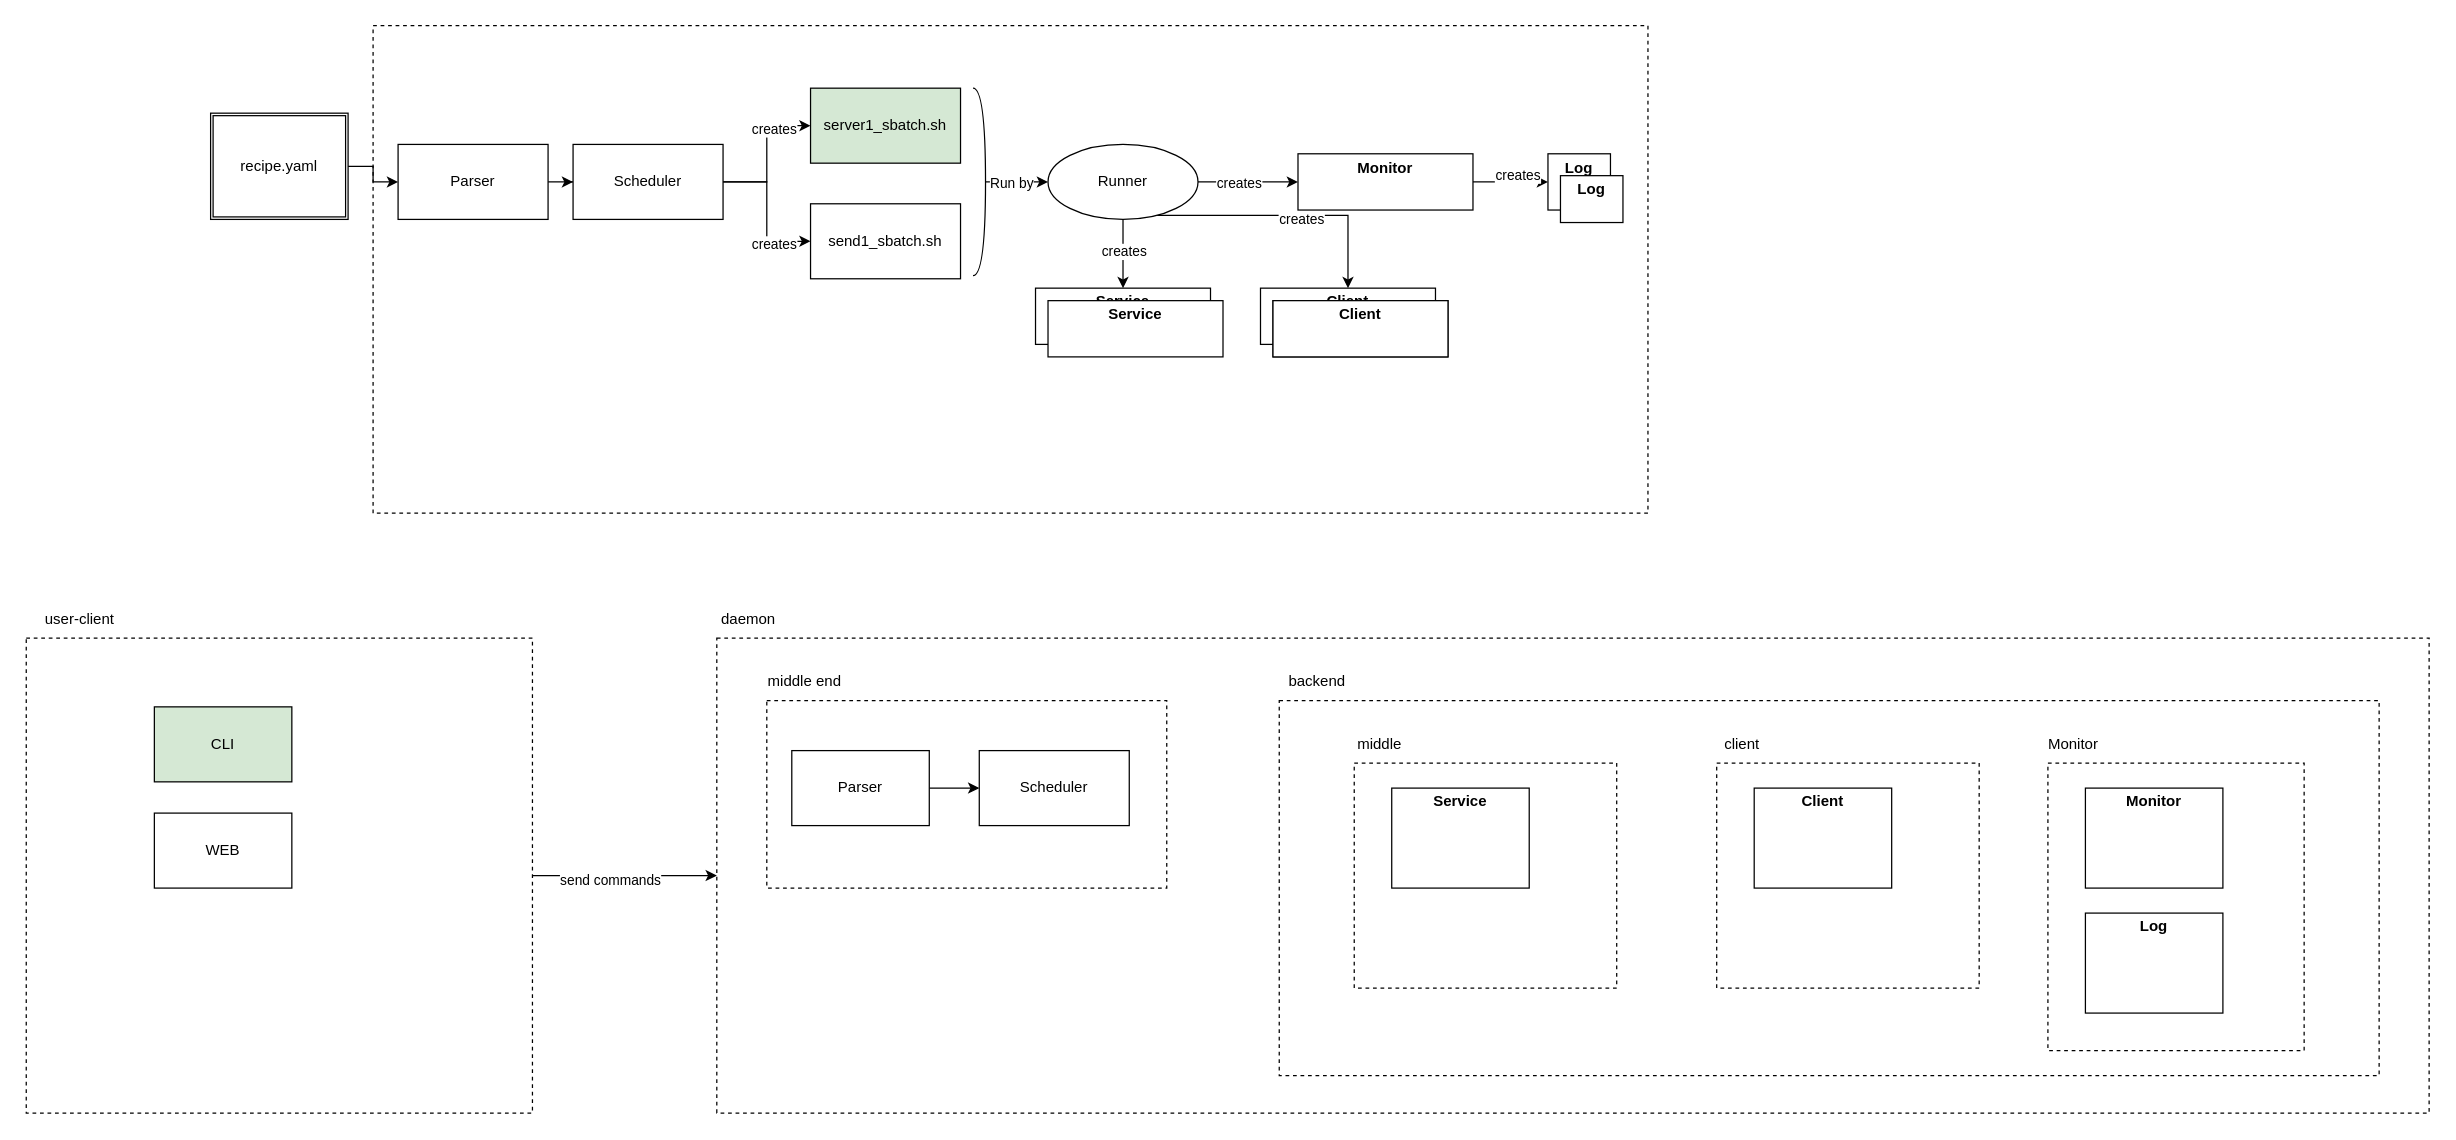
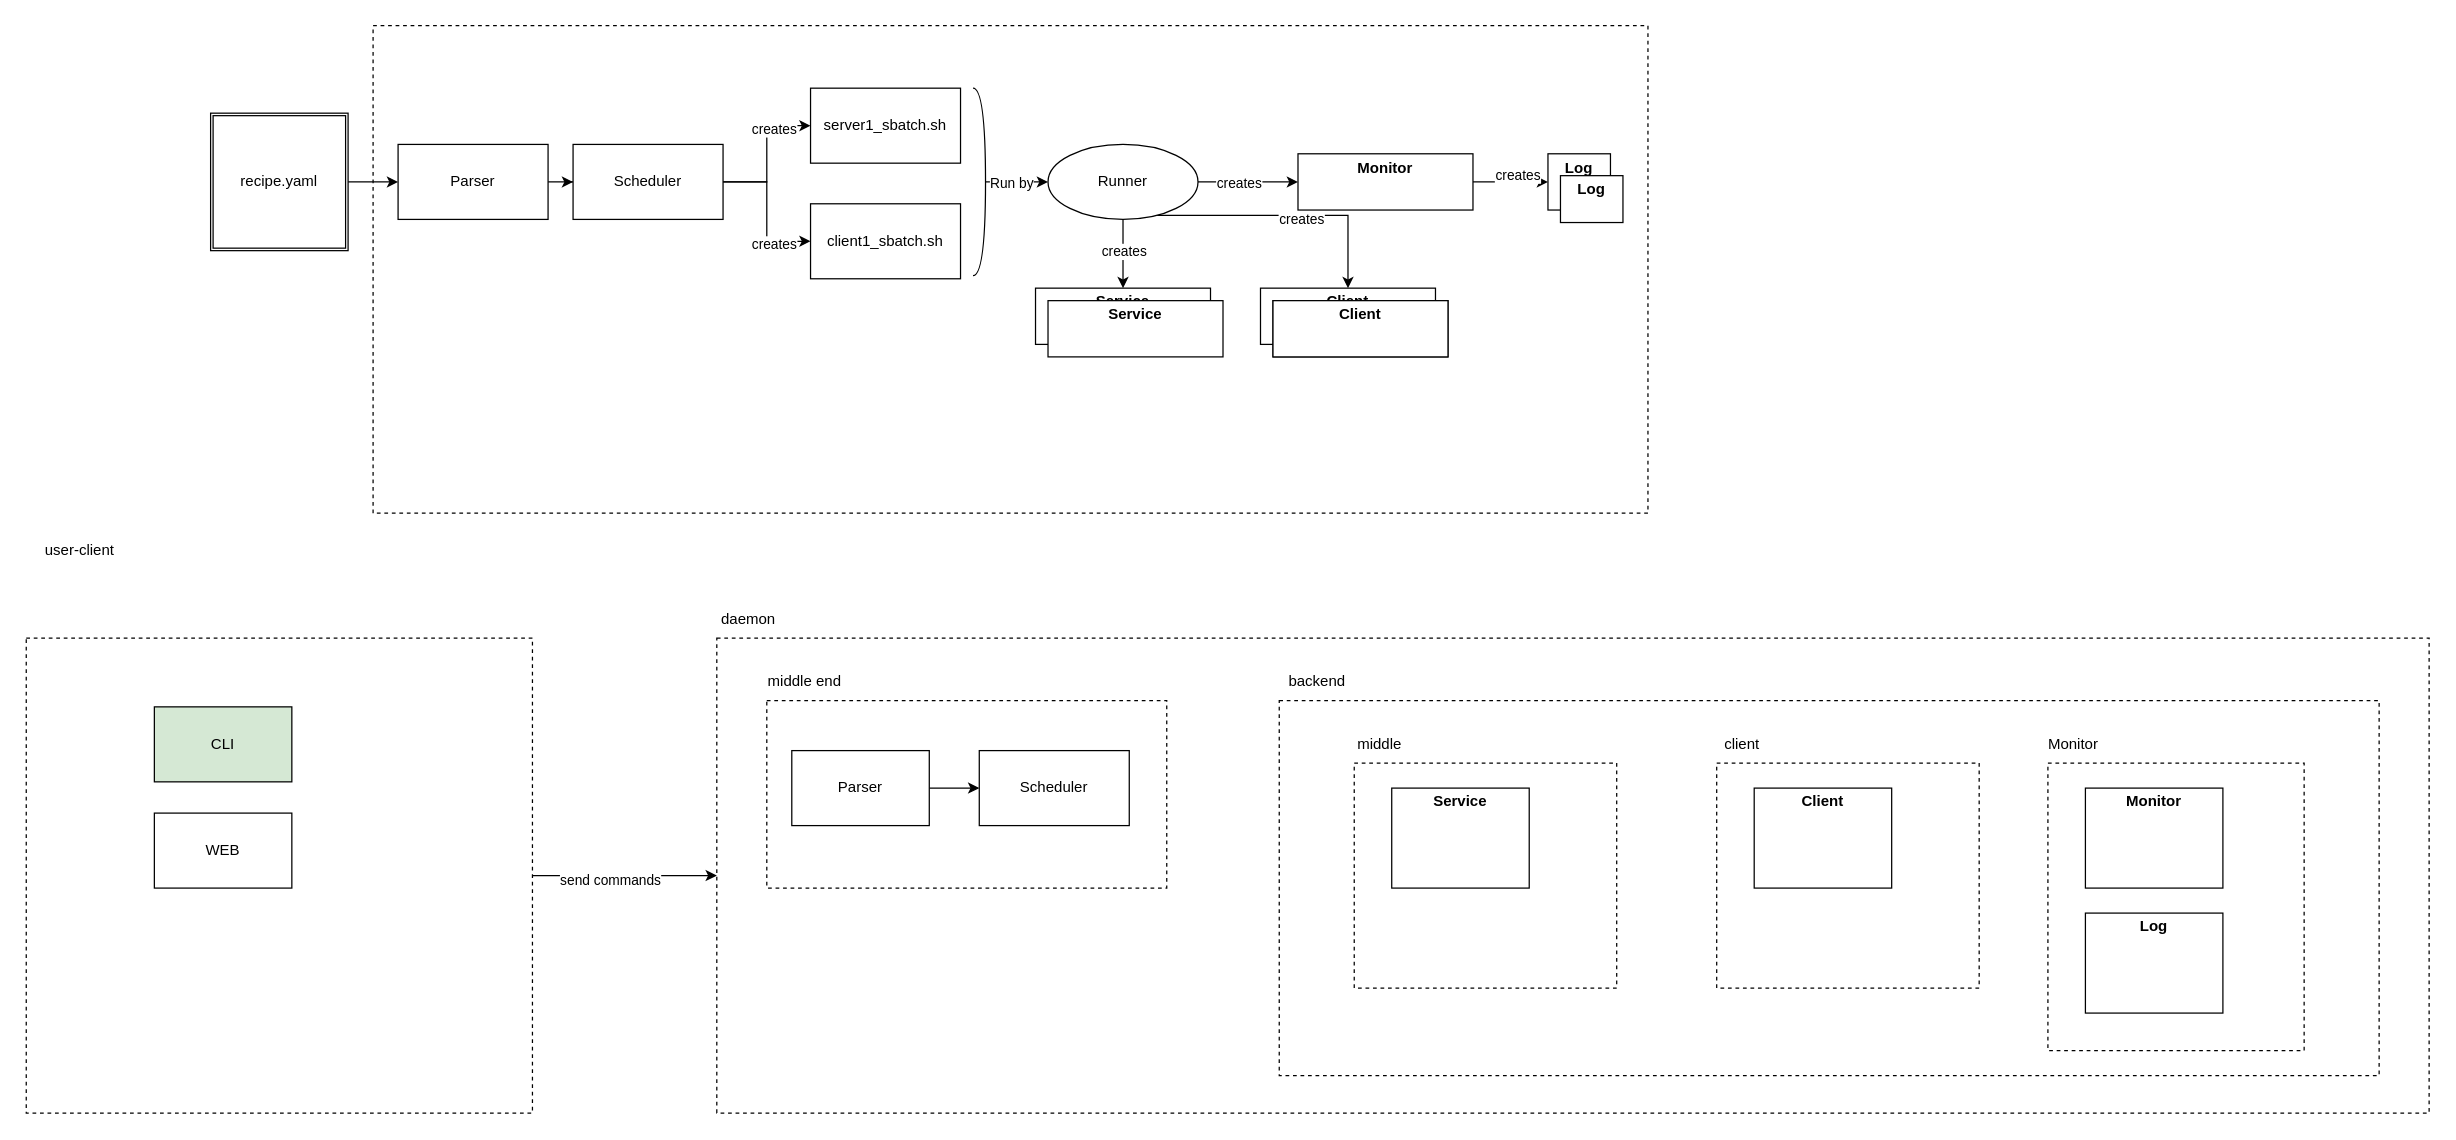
node "server1_sbatch.sh": fillcolor #d5e8d4 -> #ffffff
node "recipe.yaml": size 138x106 -> 138x138
node "send1_sbatch.sh": label "send1_sbatch.sh" -> "client1_sbatch.sh"
node "user-client": moved (79, 619) -> (79, 551)
